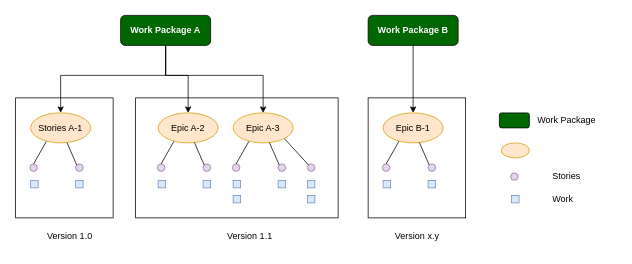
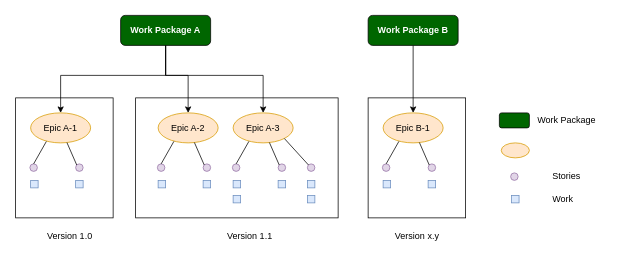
node "Stories A-1": label "Stories A-1" -> "Epic A-1"
